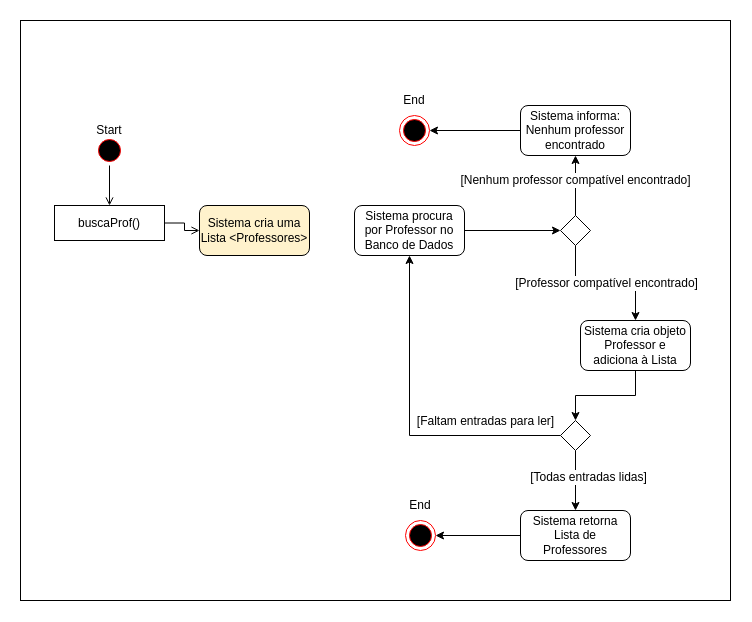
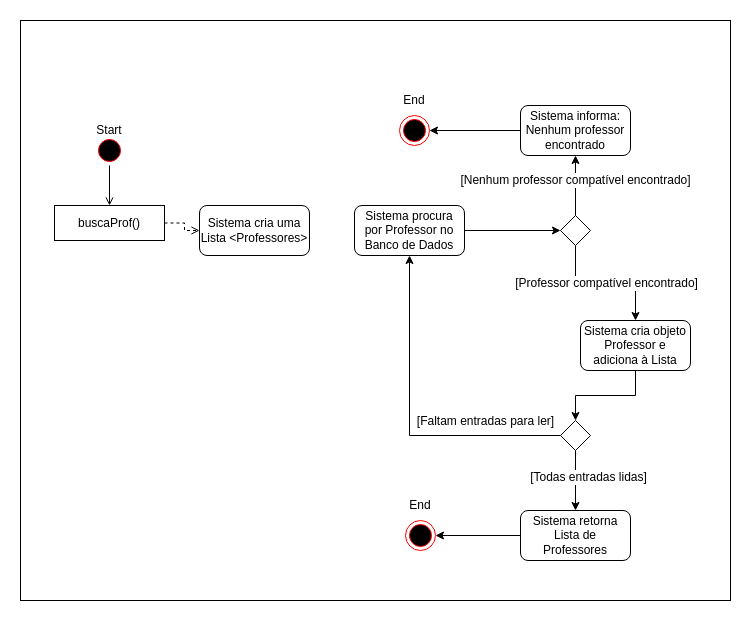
edge "buscaProf()" -> "Sistema cria uma Lista <Professores>": style solid -> dashed
node "Sistema cria uma Lista <Professores>": fillcolor #fff2cc -> #ffffff
